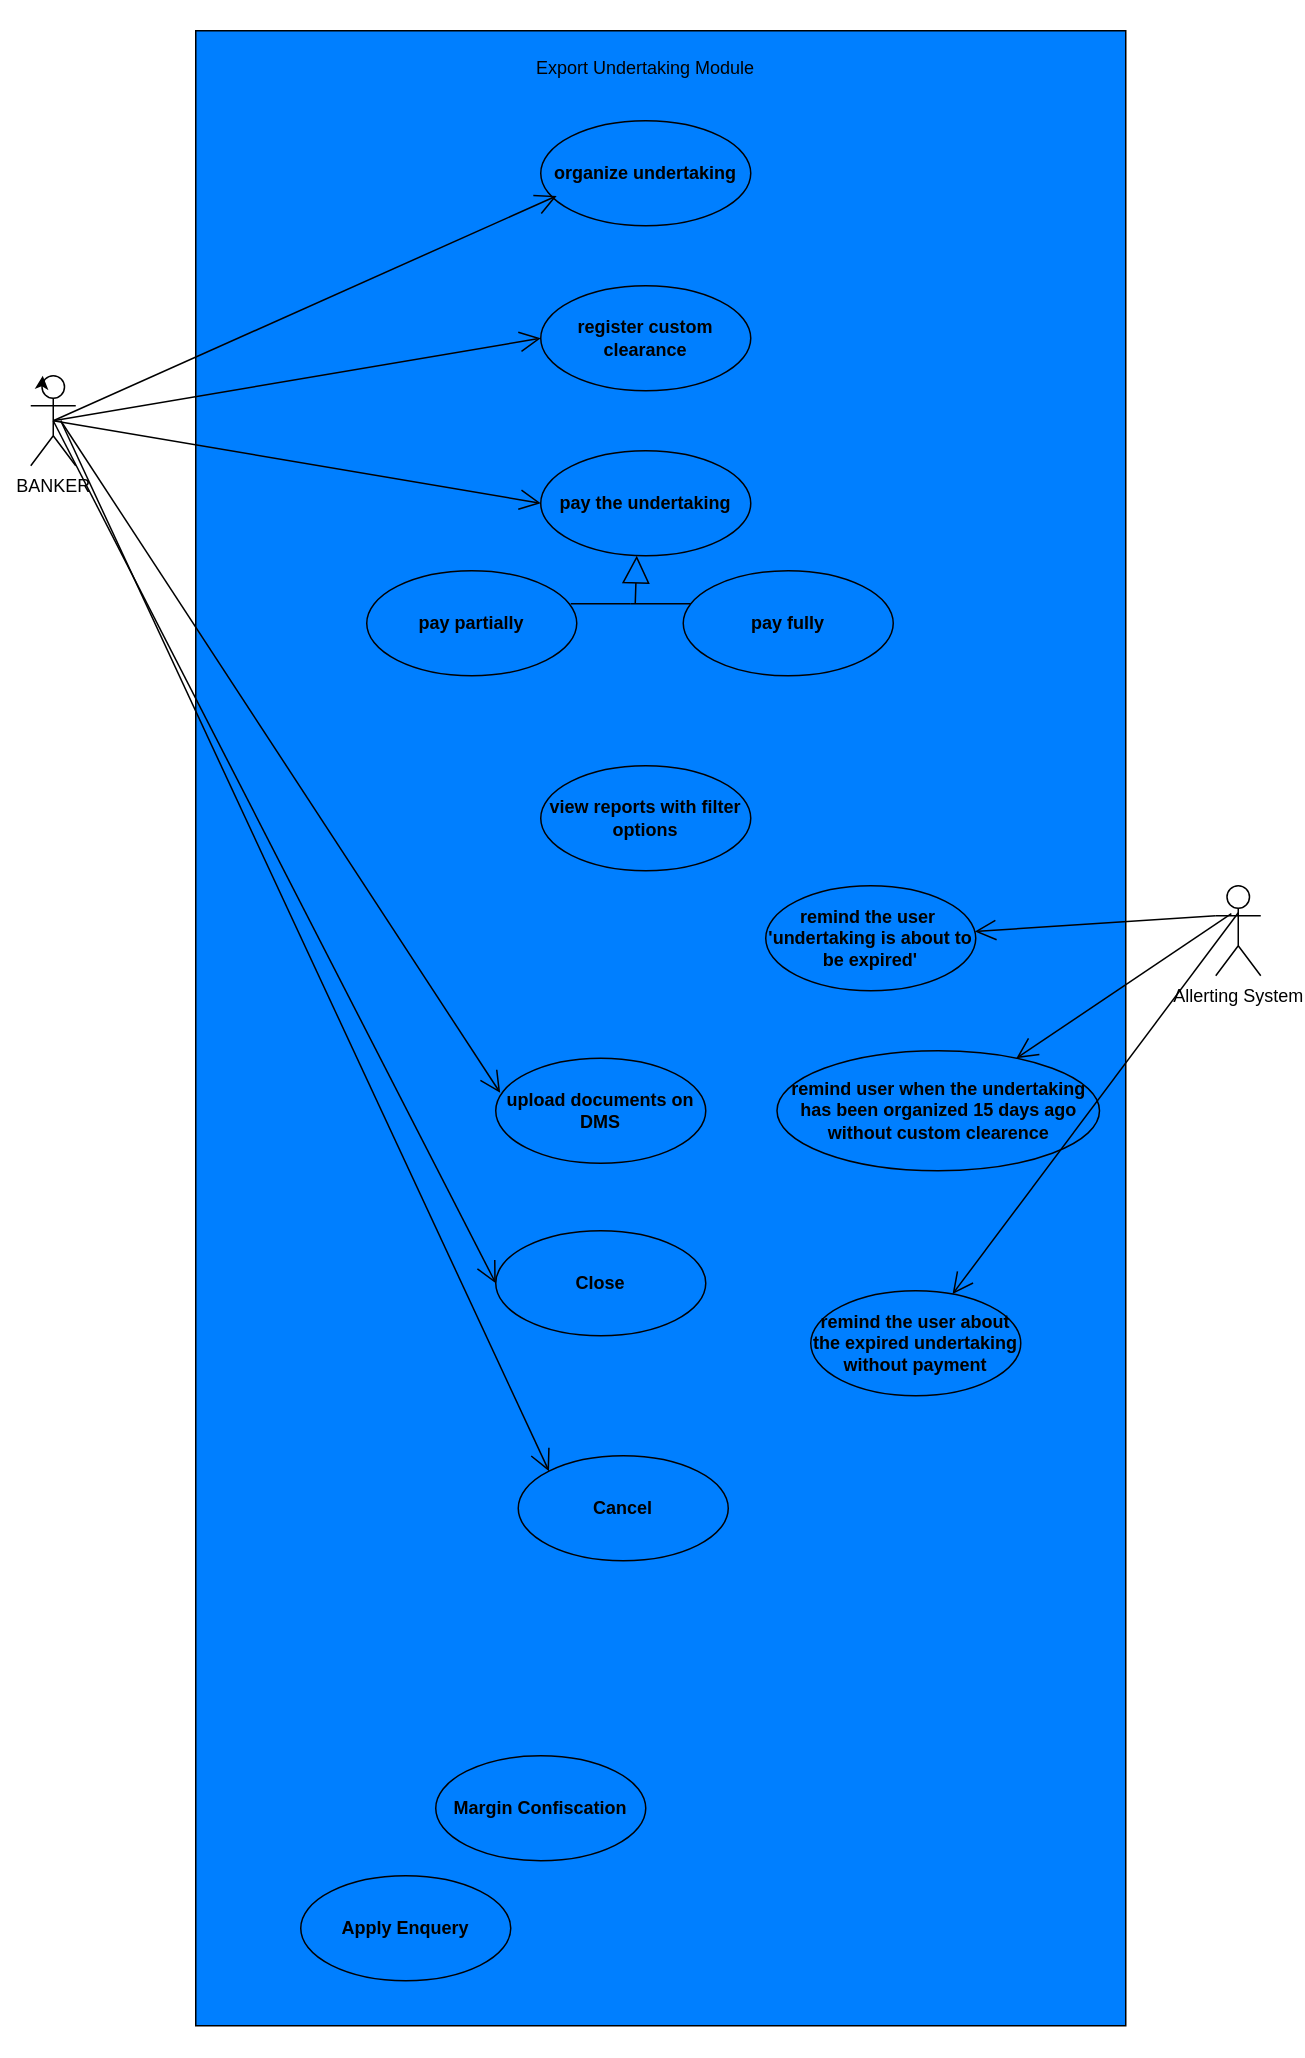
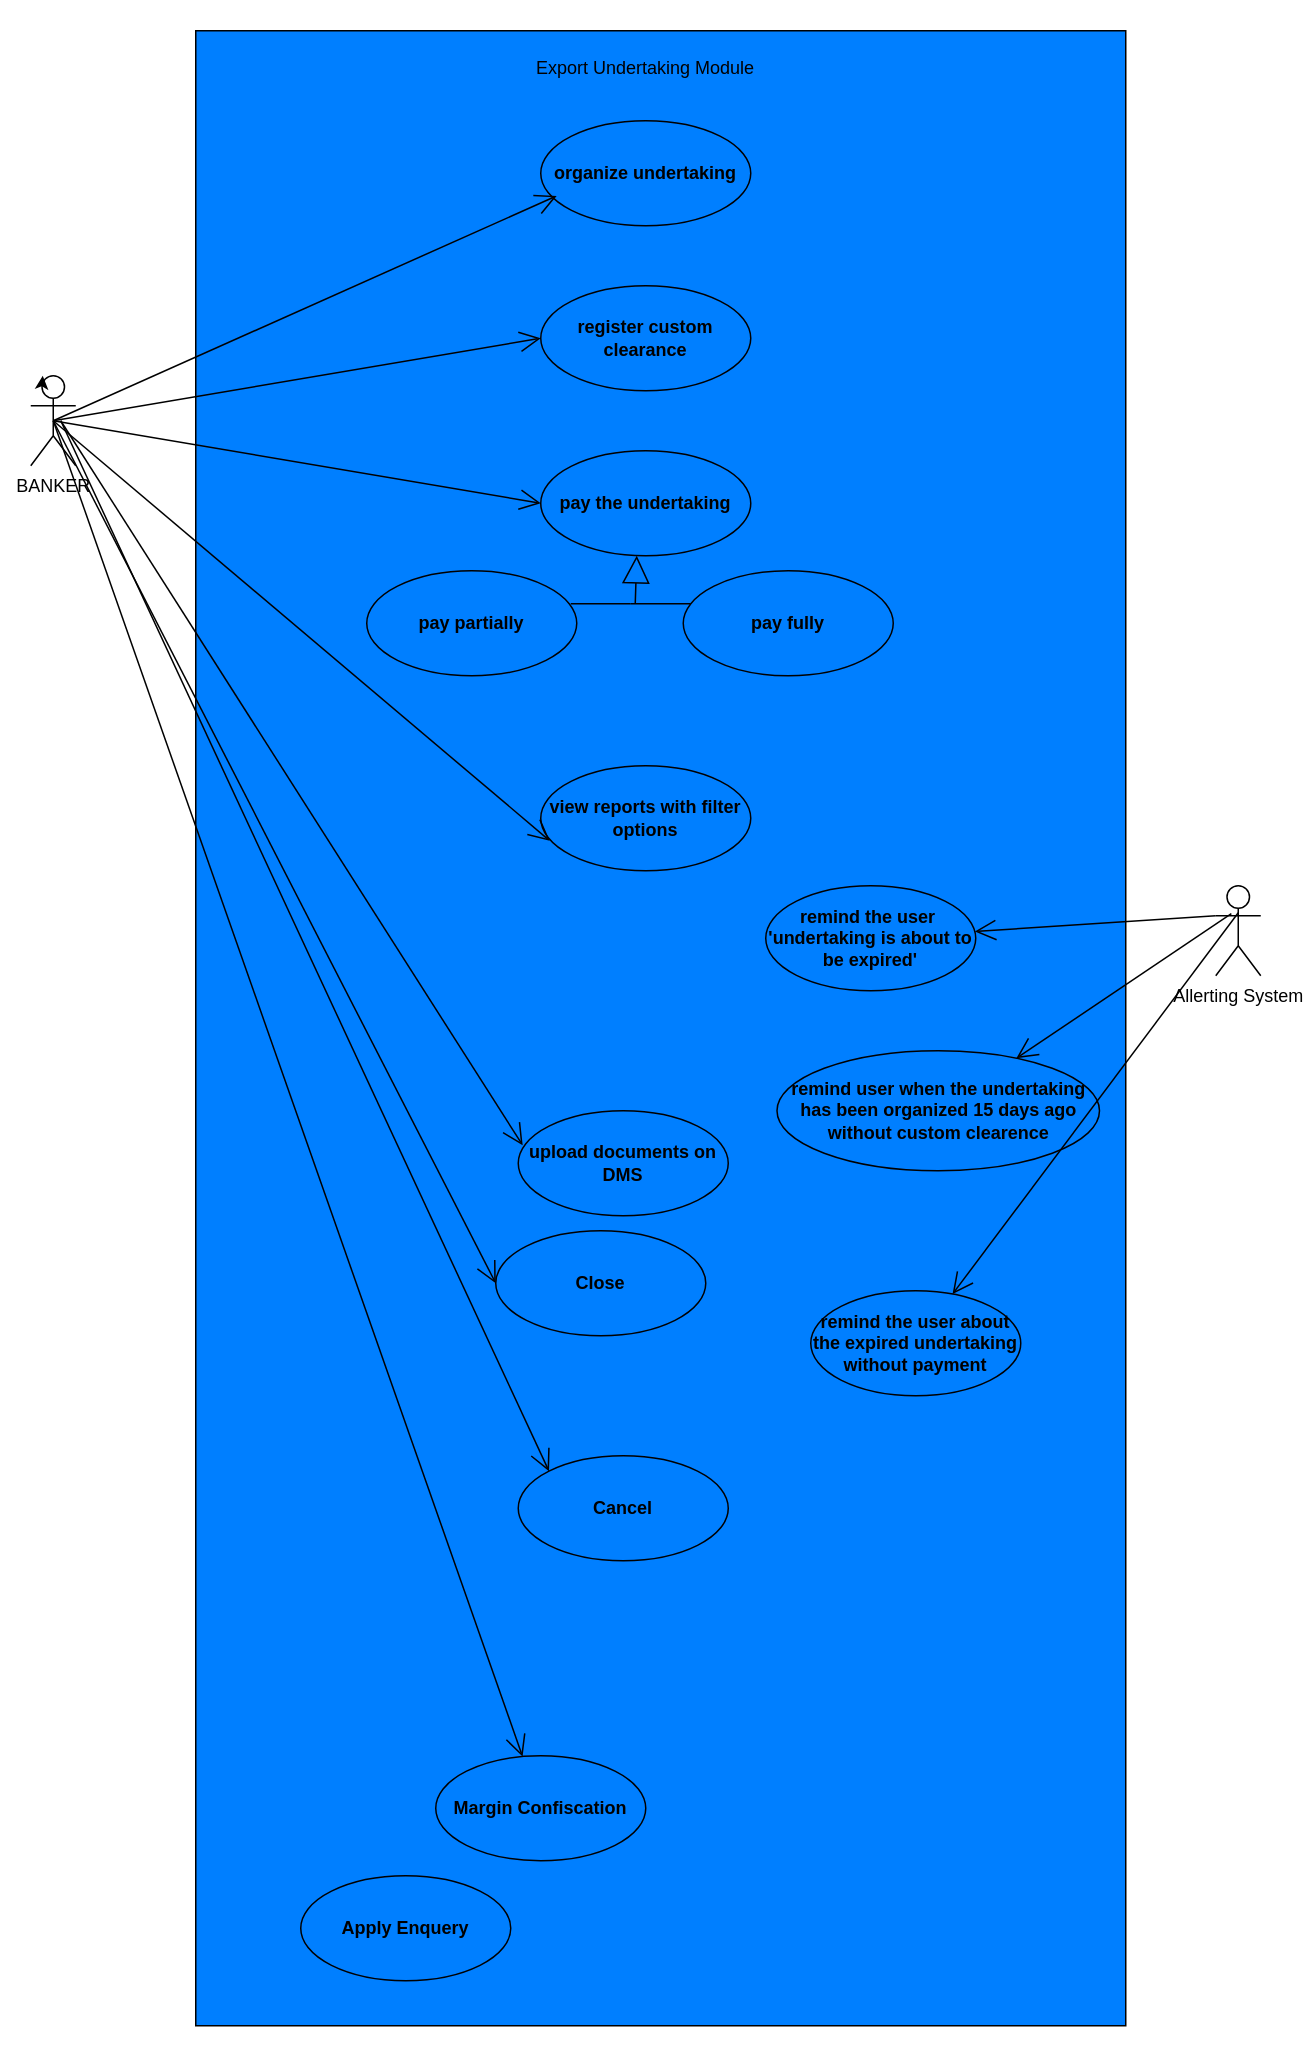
edge "BANKER" -> "view reports with filter options": added
edge "BANKER" -> "Margin Confiscation": added
node "upload documents on DMS": moved (601, 1111) -> (623, 1163)
